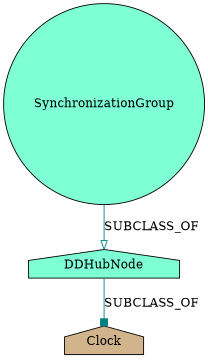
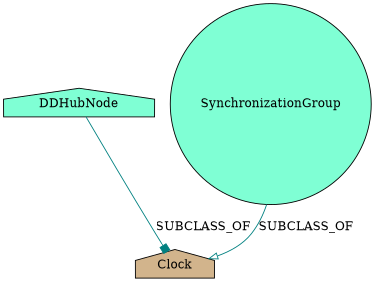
edge "SynchronizationGroup" -> "DDHubNode": now "SynchronizationGroup" -> "Clock"
